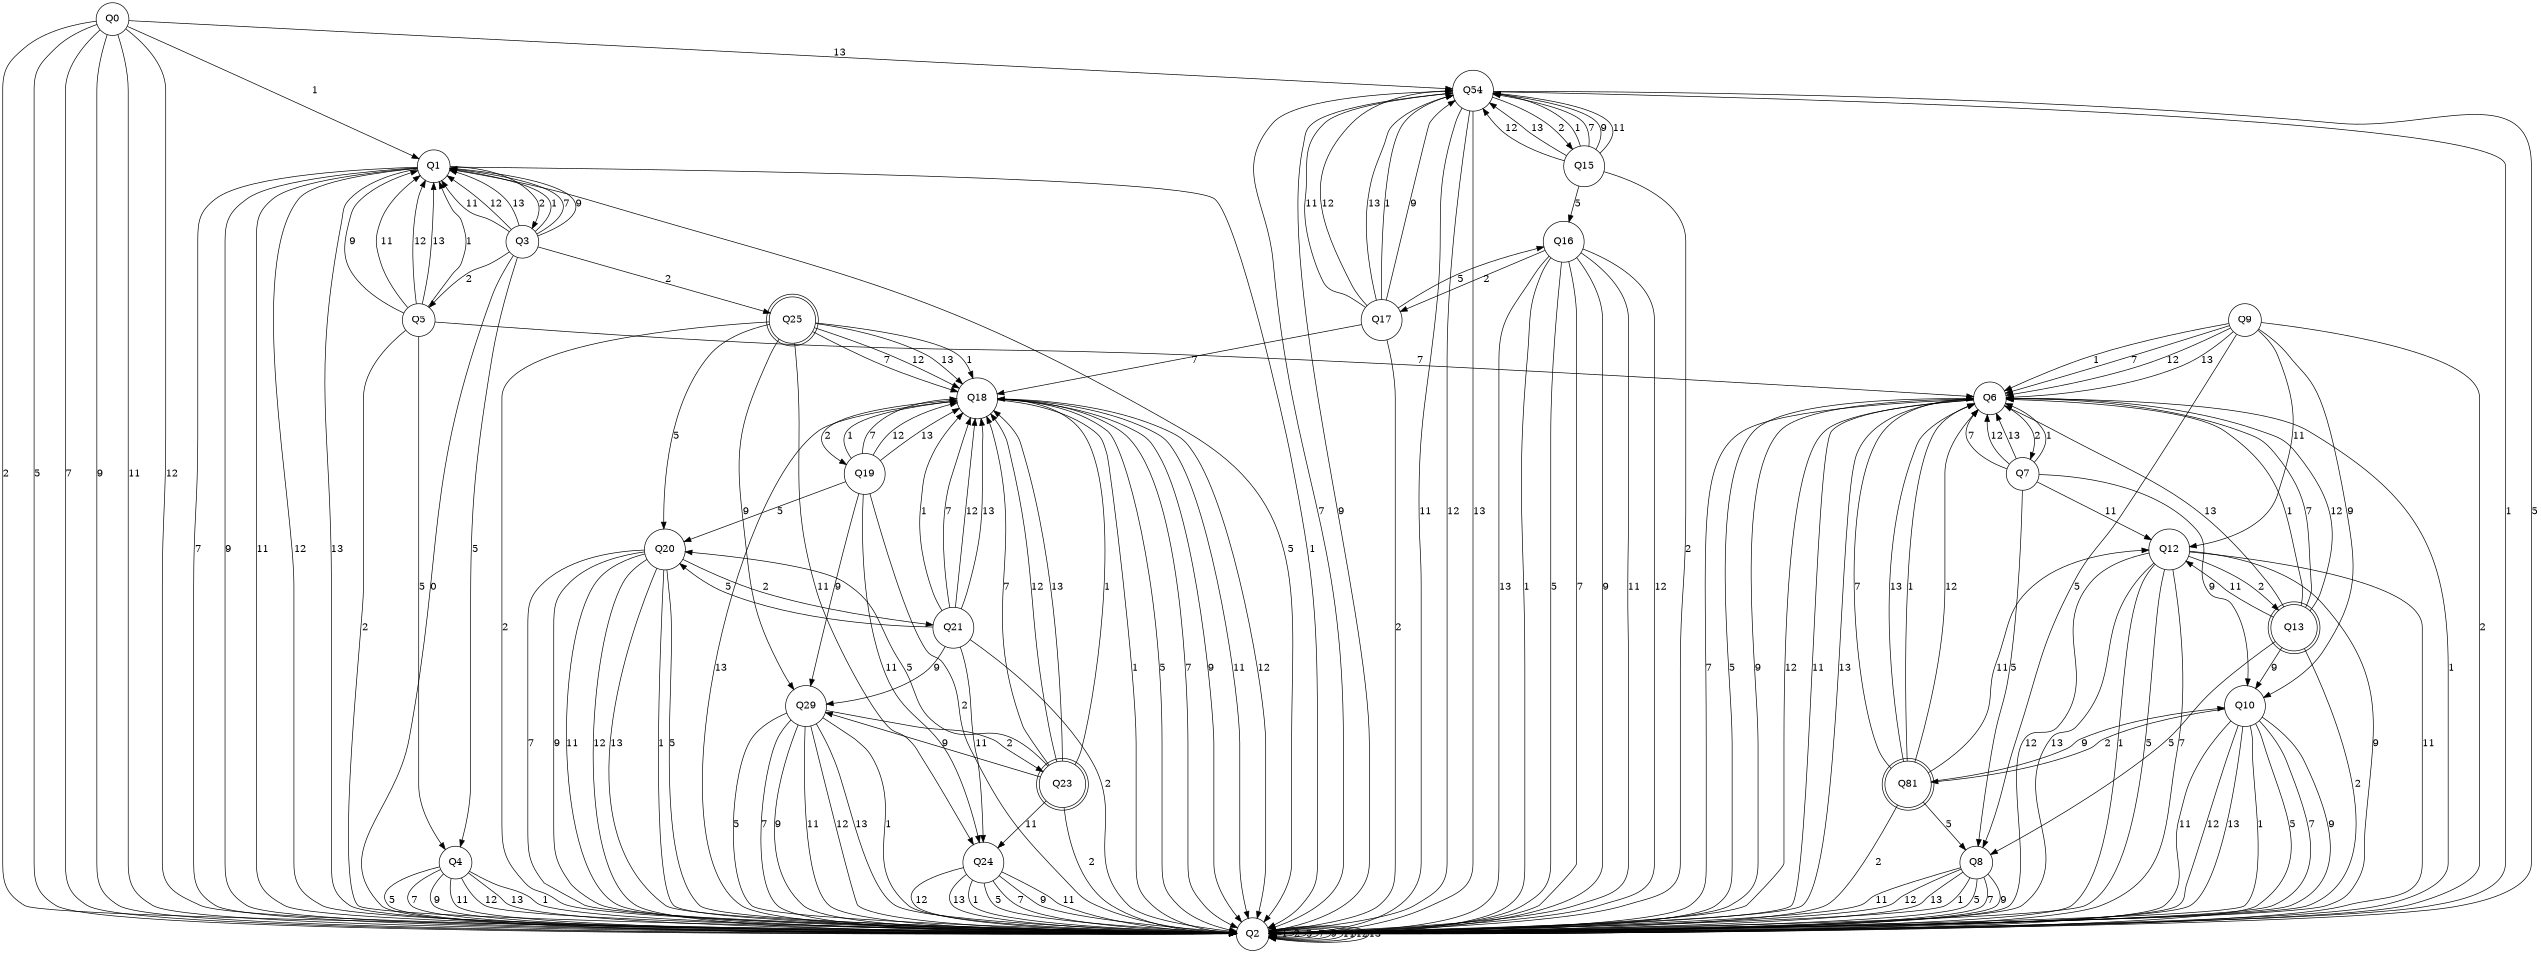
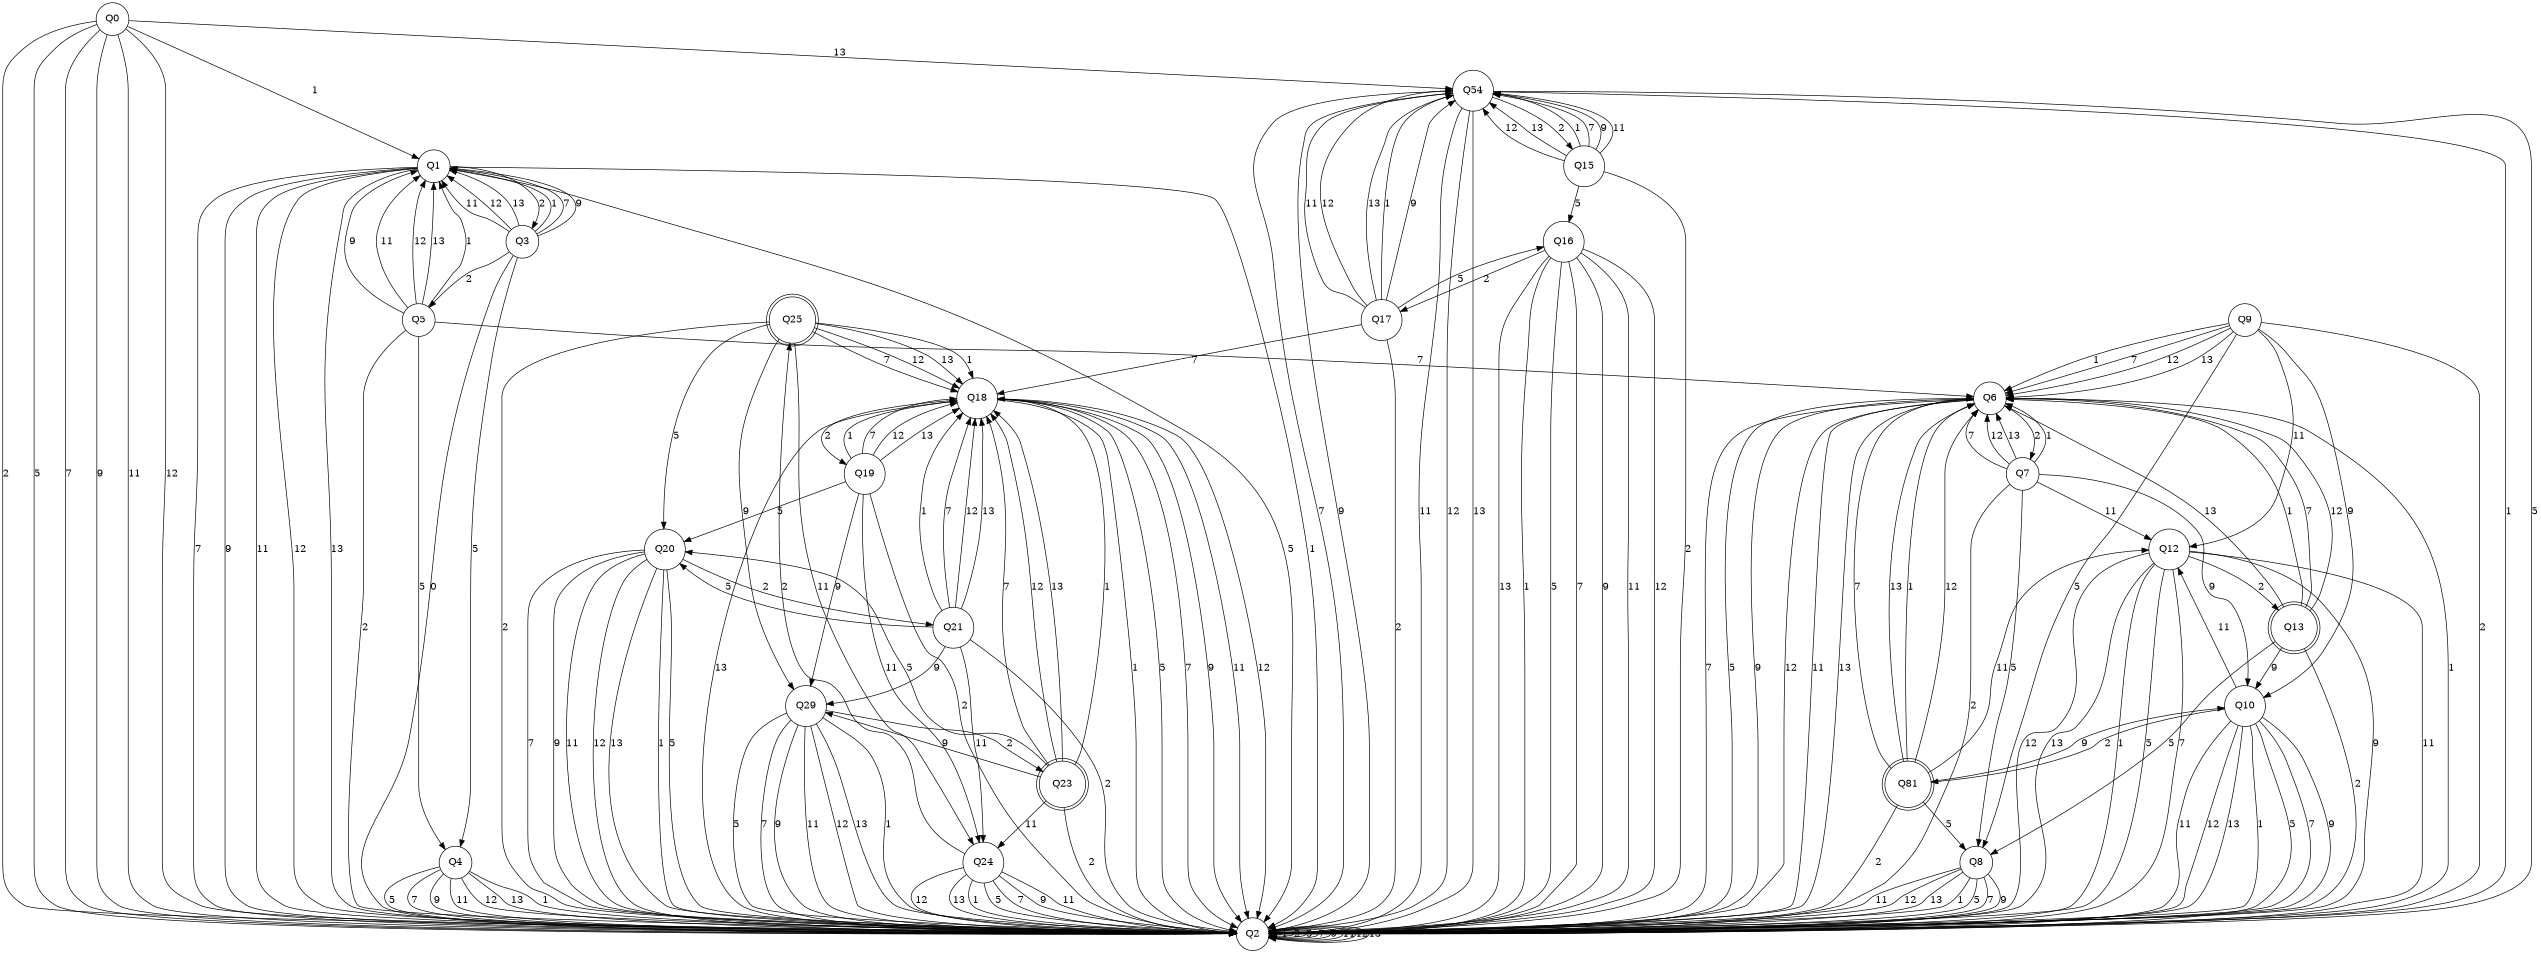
edge "Q3" -> "Q25": now "Q24" -> "Q25"
edge "Q13" -> "Q12": now "Q10" -> "Q12"
edge "Q7" -> "Q2": added, label "2"
